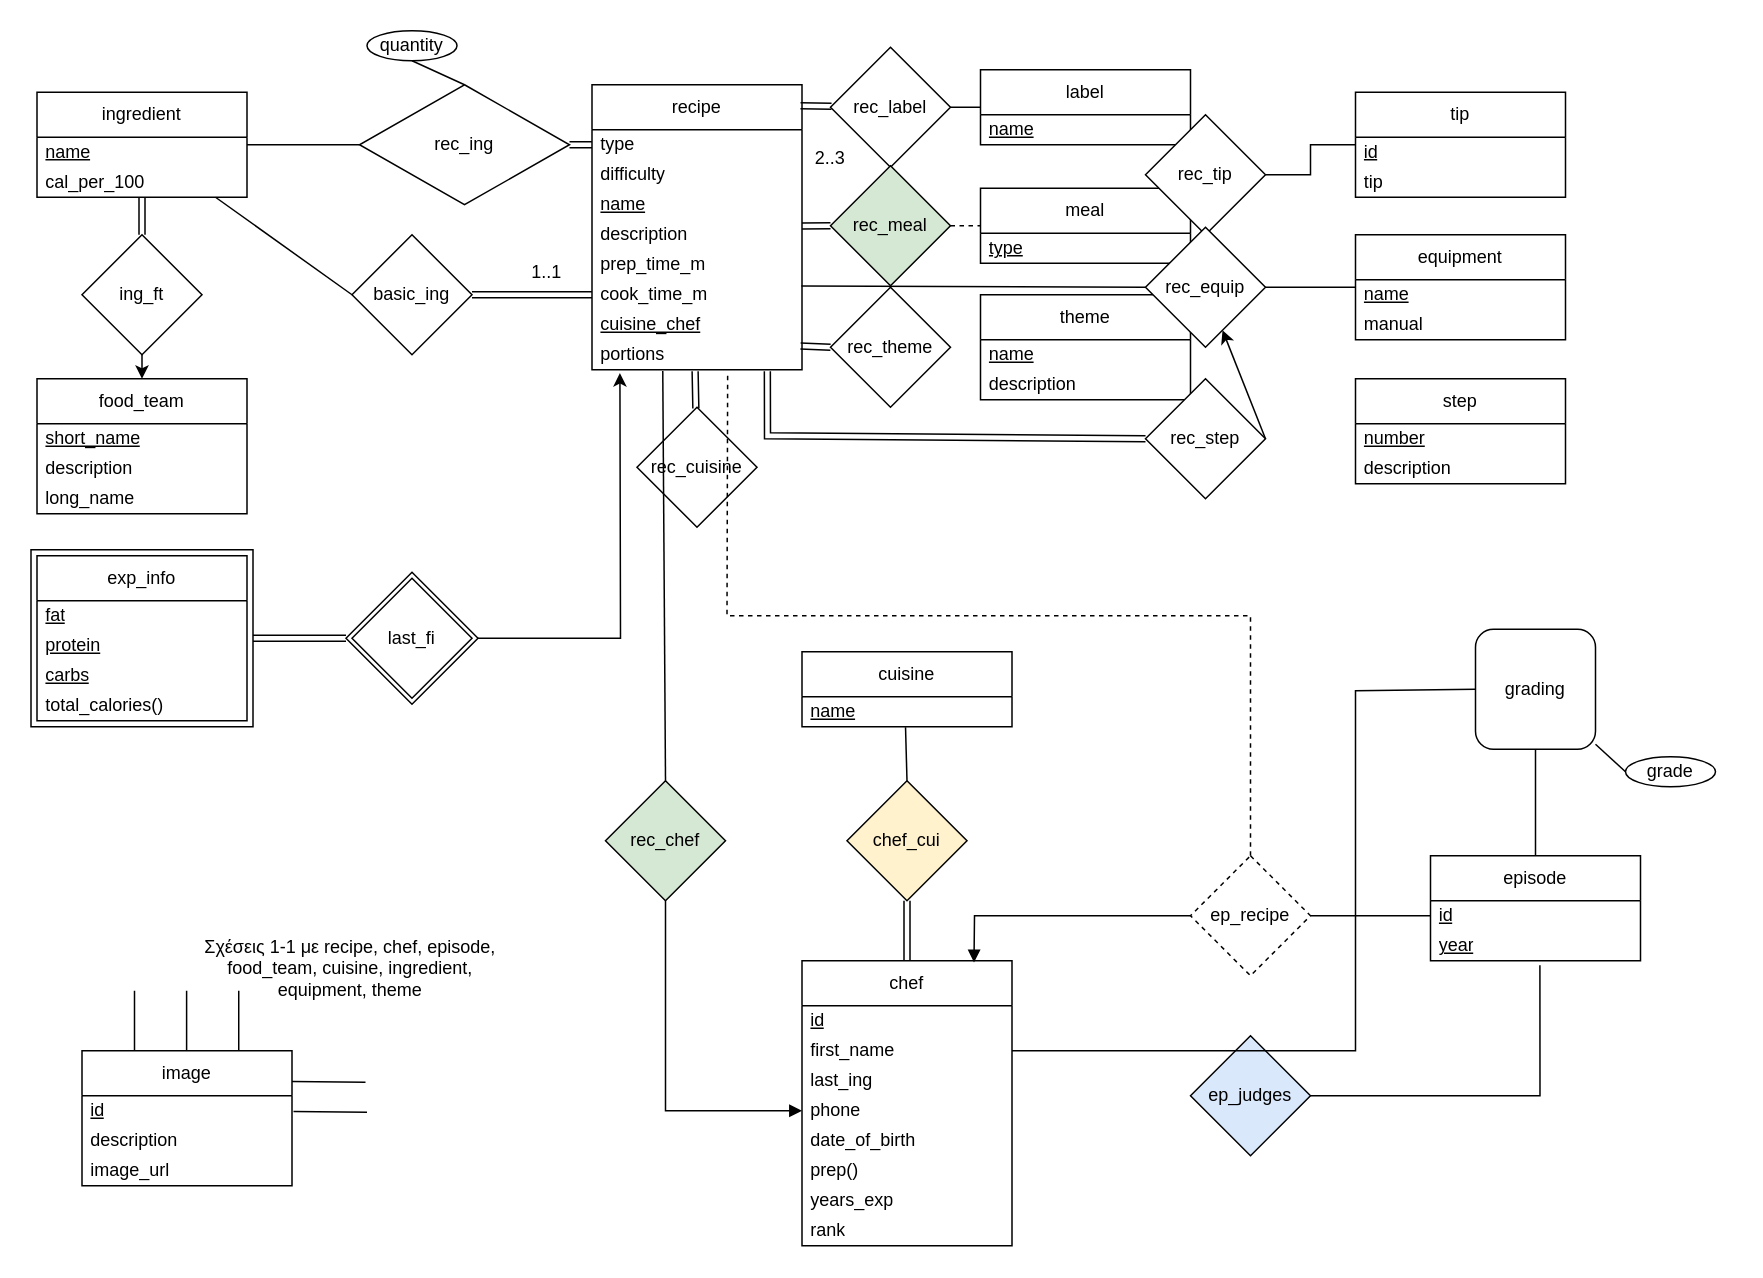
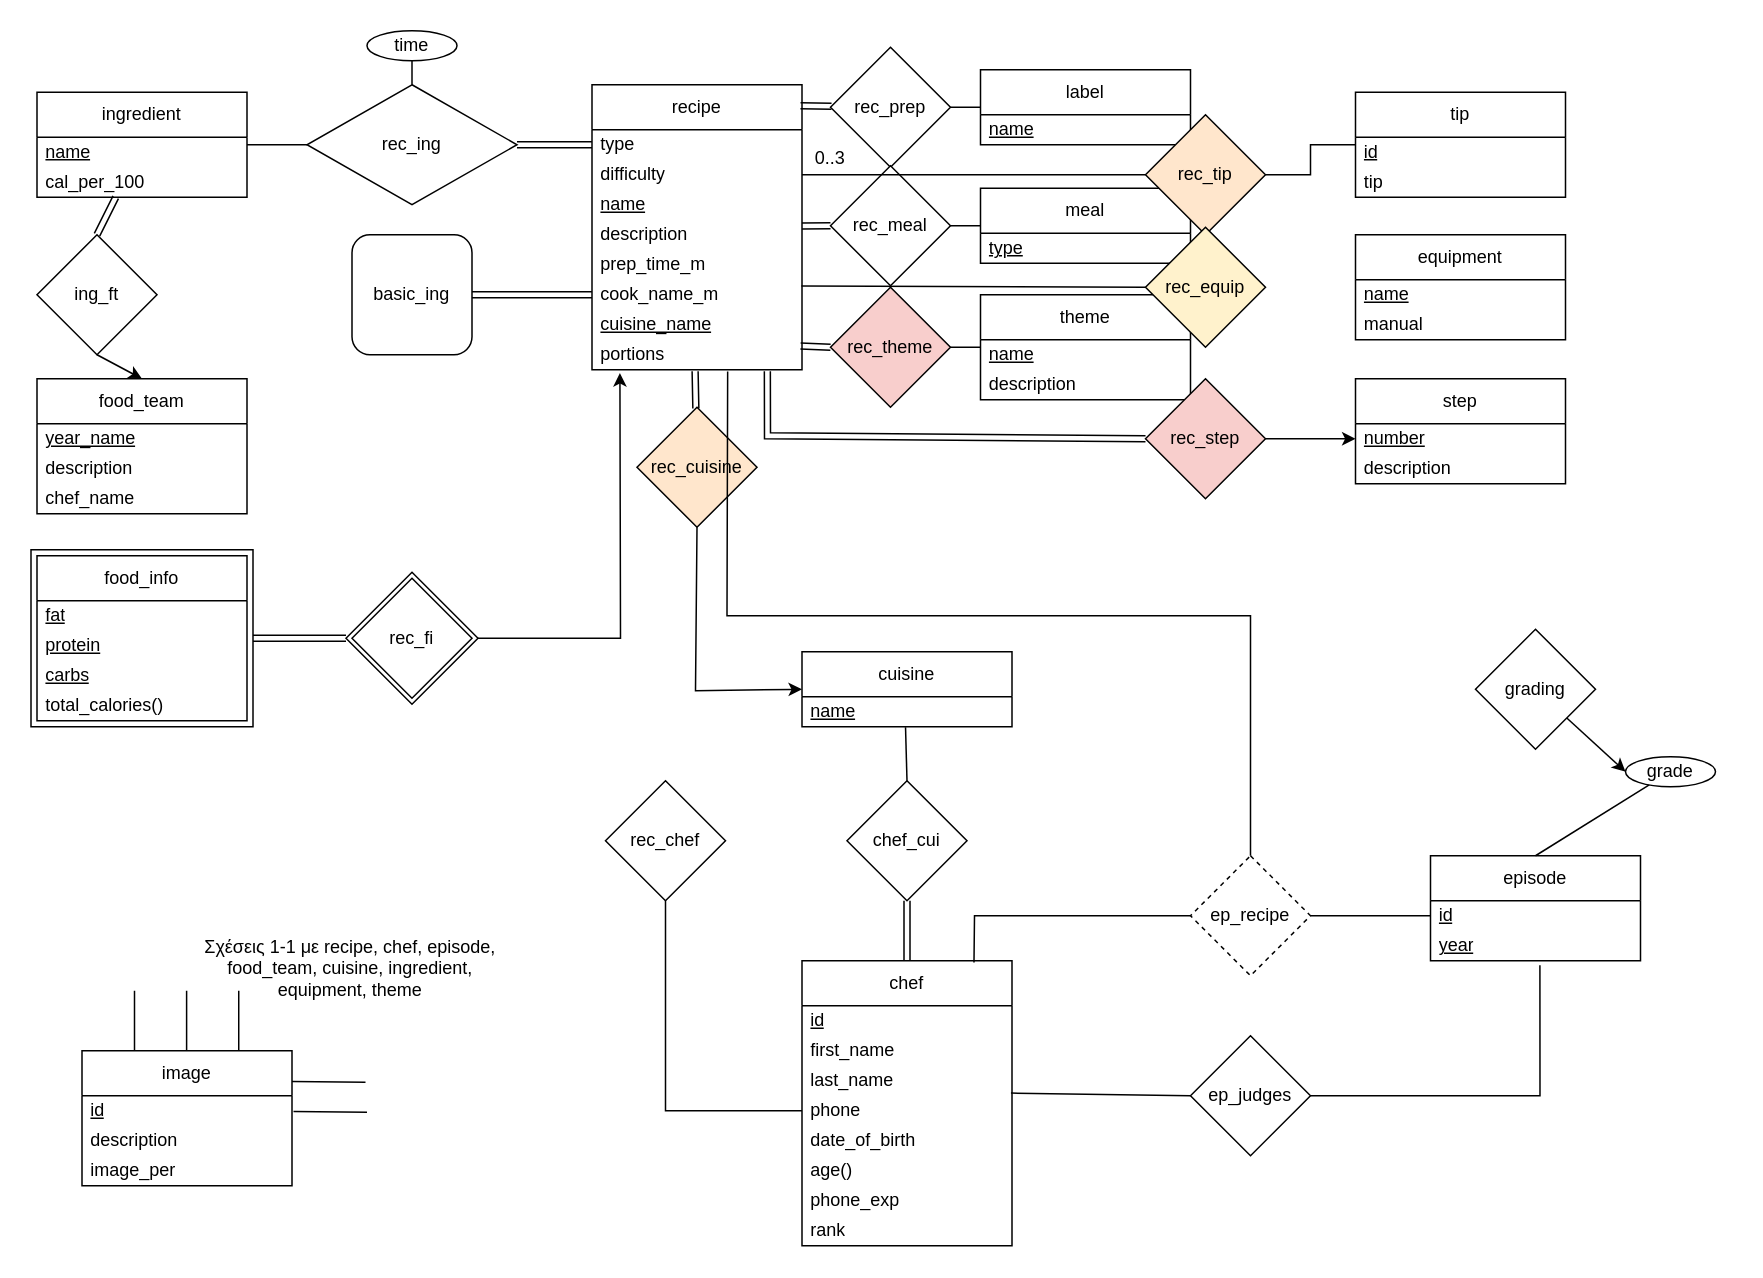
node "quantity": label "quantity" -> "time"
node "rec_label": label "rec_label" -> "rec_prep"
node "rec_ing": moved (464, 145) -> (412, 145)
node "2..3": label "2..3" -> "0..3"
edge "difficulty" -- "rec_tip": added
node "rec_tip": fillcolor #ffffff -> #ffe6cc
node "rec_meal": fillcolor #d5e8d4 -> #ffffff
edge "rec_meal" -- "meal": style dashed -> solid
edge "ingredient" -- "basic_ing": removed
node "1..1": removed
node "rec_equip": fillcolor #ffffff -> #fff2cc
edge "rec_equip" -- "equipment": removed
node "ing_ft": moved (142, 295) -> (97, 295)
node "basic_ing": shape diamond -> rounded rectangle
node "cook_time_m": label "cook_time_m" -> "cook_name_m"
node "cuisine_chef": label "cuisine_chef" -> "cuisine_name"
node "rec_theme": fillcolor #ffffff -> #f8cecc
edge "rec_theme" -- "theme": added
edge "rec_step" -> "rec_equip": now "rec_step" -> "number"
node "short_name": label "short_name" -> "year_name"
node "rec_step": fillcolor #ffffff -> #f8cecc
node "rec_cuisine": fillcolor #ffffff -> #ffe6cc
node "long_name": label "long_name" -> "chef_name"
edge "portions" -- "rec_chef": removed
node "exp_info": label "exp_info" -> "food_info"
edge "portions" -- "ep_recipe": style dashed -> solid
node "last_fi": label "last_fi" -> "rec_fi"
edge "rec_cuisine" -> "cuisine": added
node "grading": shape rounded rectangle -> diamond
edge "grading" -- "grade": arrowhead none -> classic
edge "grading" -- "episode": now "grade" -- "episode"
node "rec_chef": fillcolor #d5e8d4 -> #ffffff
node "chef_cui": fillcolor #fff2cc -> #ffffff
edge "ep_recipe" -> "chef": arrowhead block -> none
edge "grading" -- "first_name": removed
node "last_ing": label "last_ing" -> "last_name"
edge "ep_judges" -- "phone": added
node "ep_judges": fillcolor #dae8fc -> #ffffff
edge "rec_chef" -> "phone": arrowhead block -> none
node "image_url": label "image_url" -> "image_per"
node "prep()": label "prep()" -> "age()"
node "years_exp": label "years_exp" -> "phone_exp"
